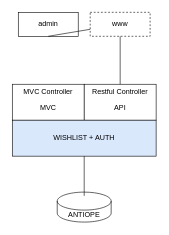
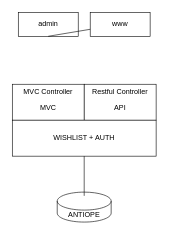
node "www": style dashed -> solid
edge "www" -- "API": removed
node "WISHLIST + AUTH": fillcolor #dae8fc -> #ffffff
